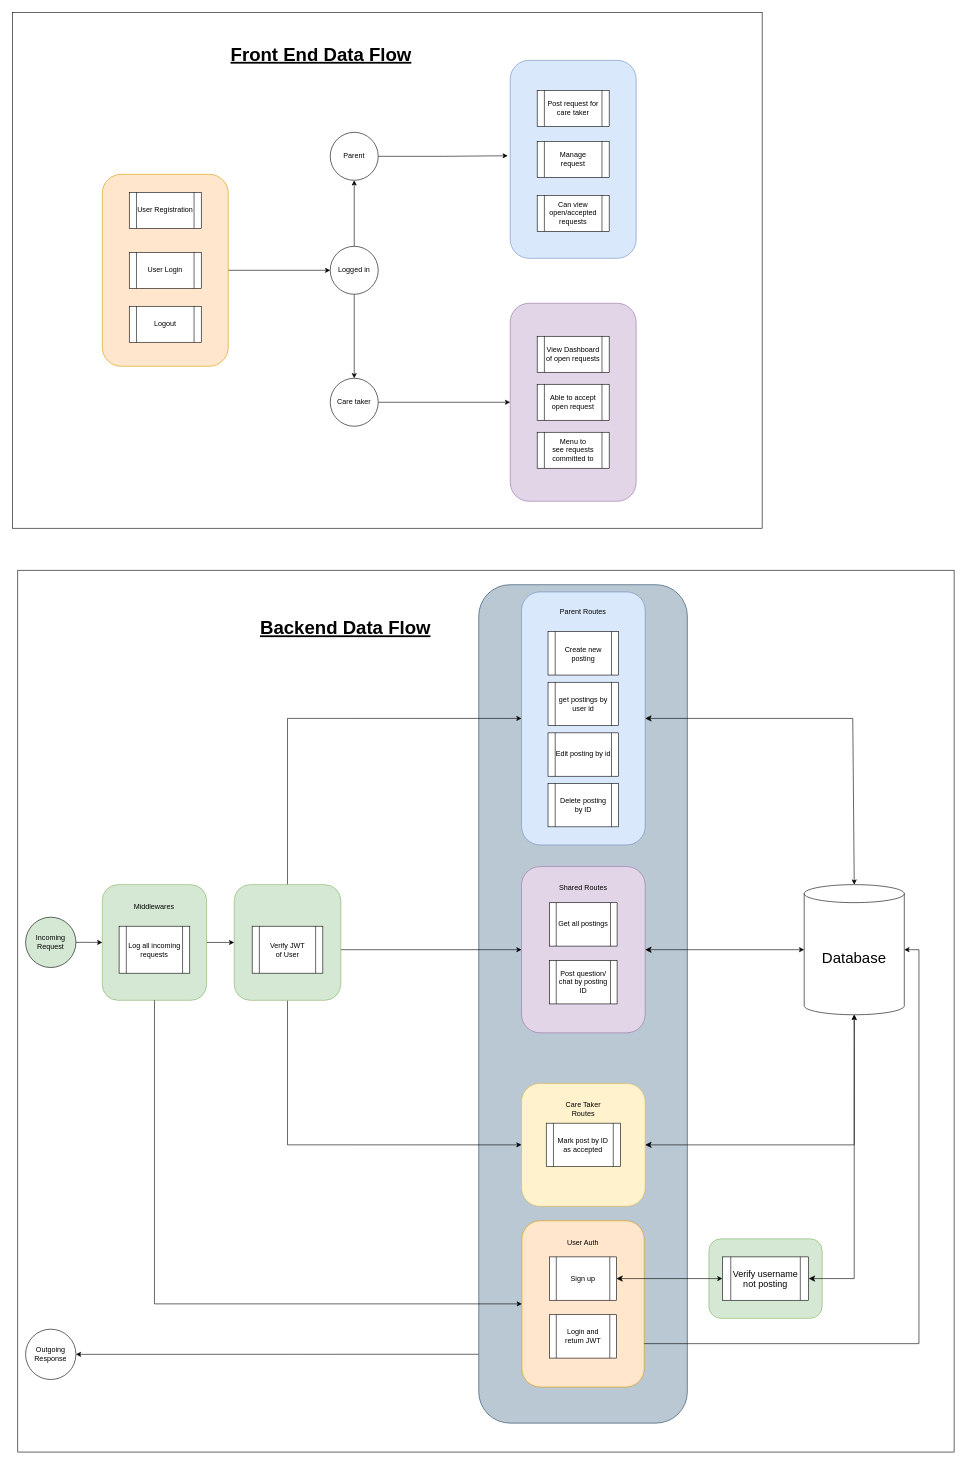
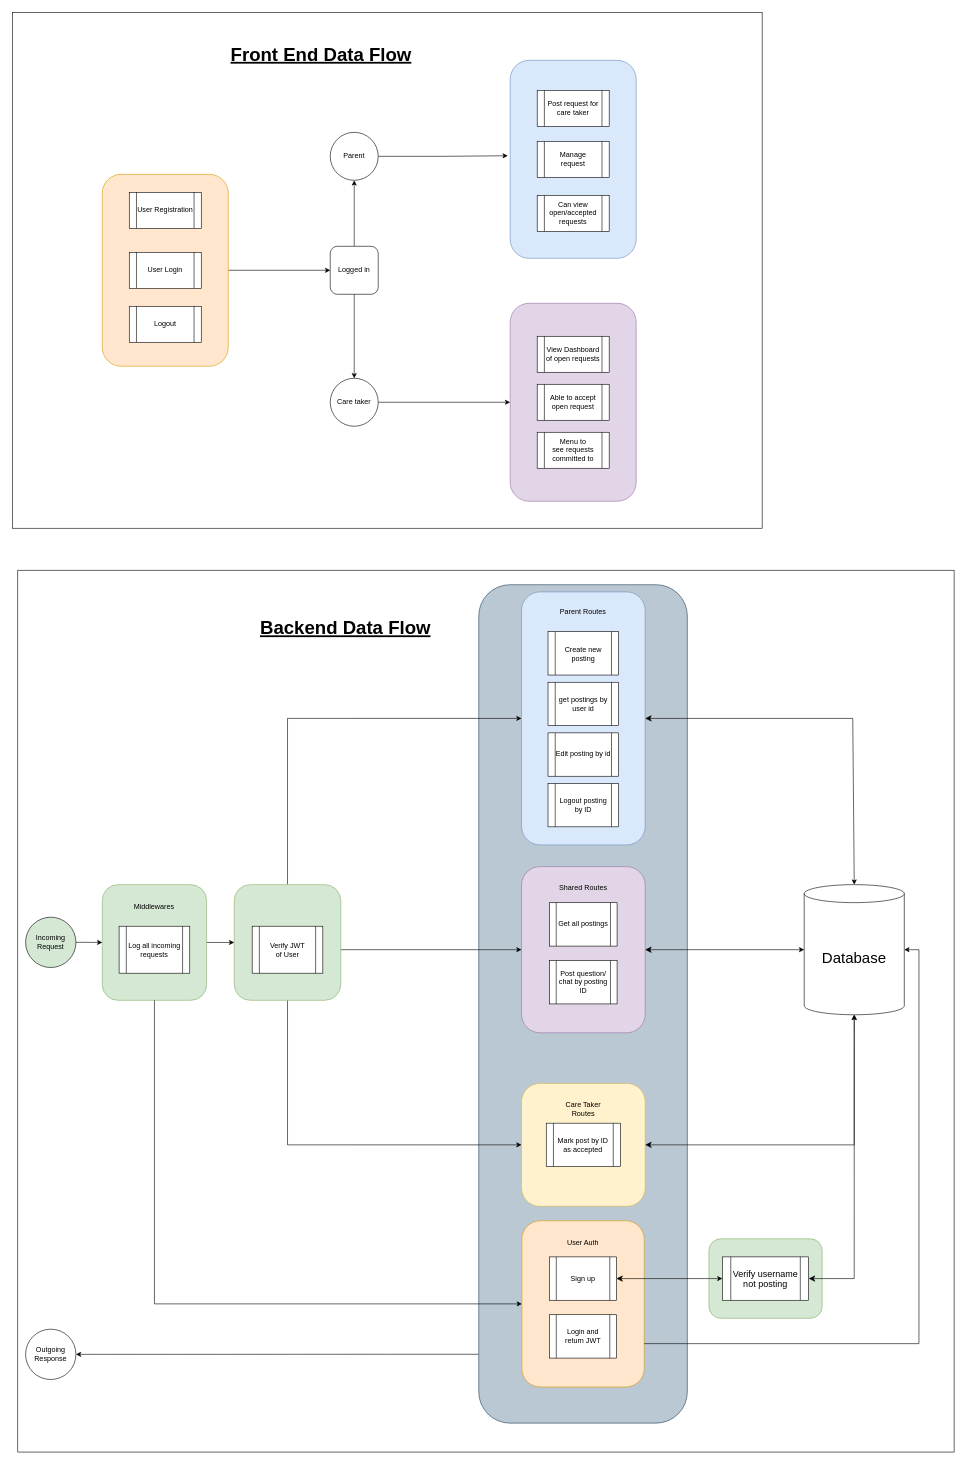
node "Logged in": shape ellipse -> rounded rectangle
node "Delete posting by ID": label "Delete posting by ID" -> "Logout posting by ID"
